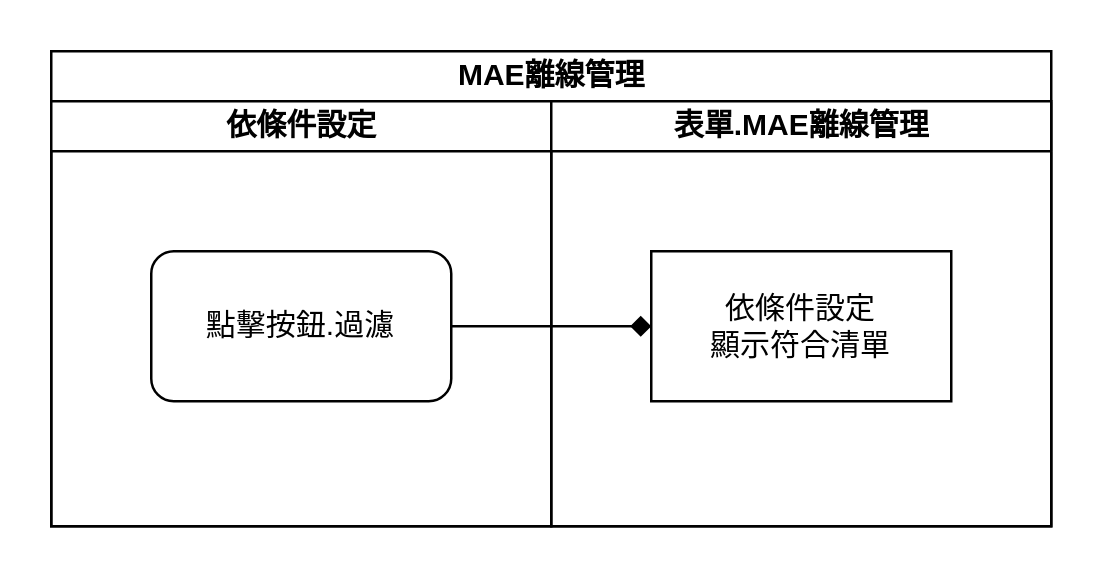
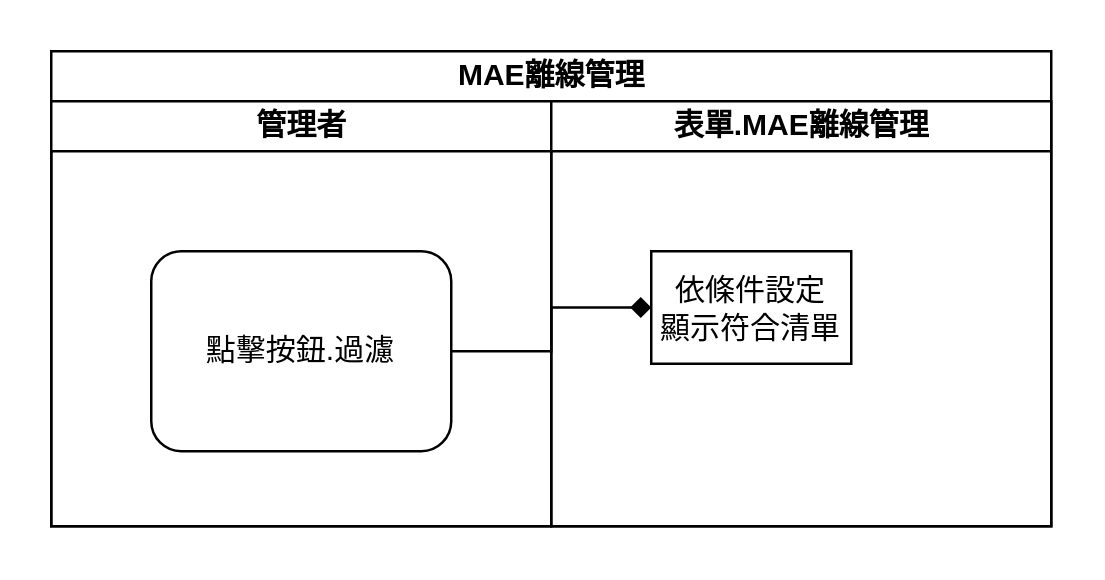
node "依條件設定": label "依條件設定" -> "管理者"
node "點擊按鈕.過濾": size 300x150 -> 300x200
node "依條件設定 顯示符合清單": size 300x150 -> 200x113
